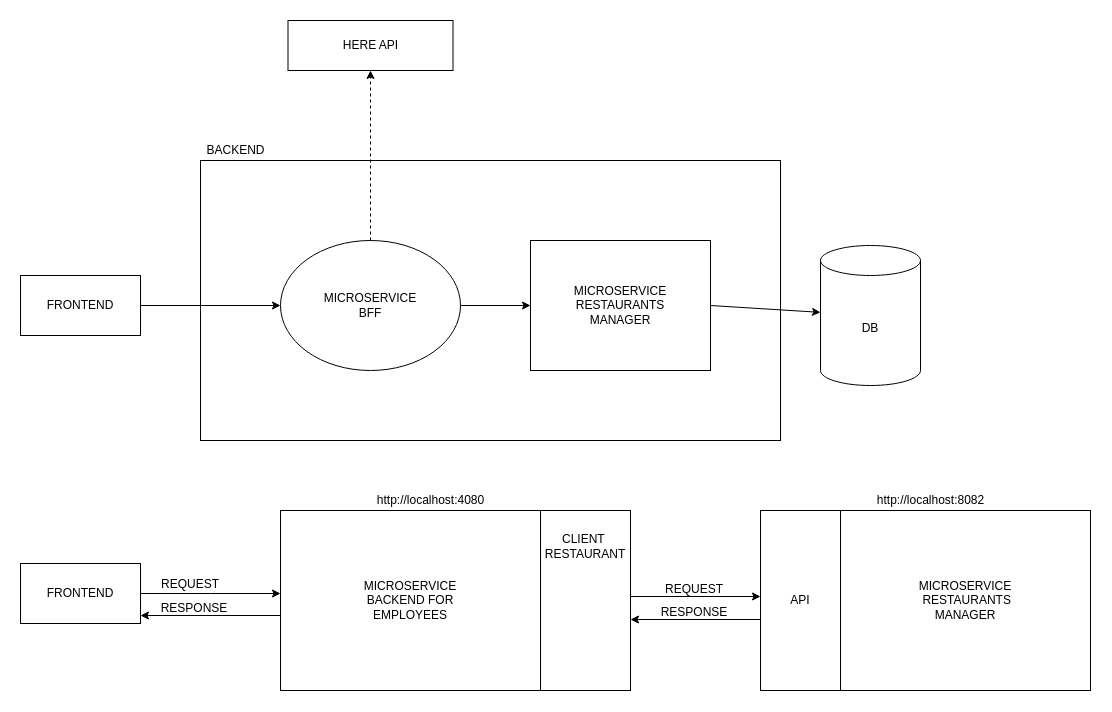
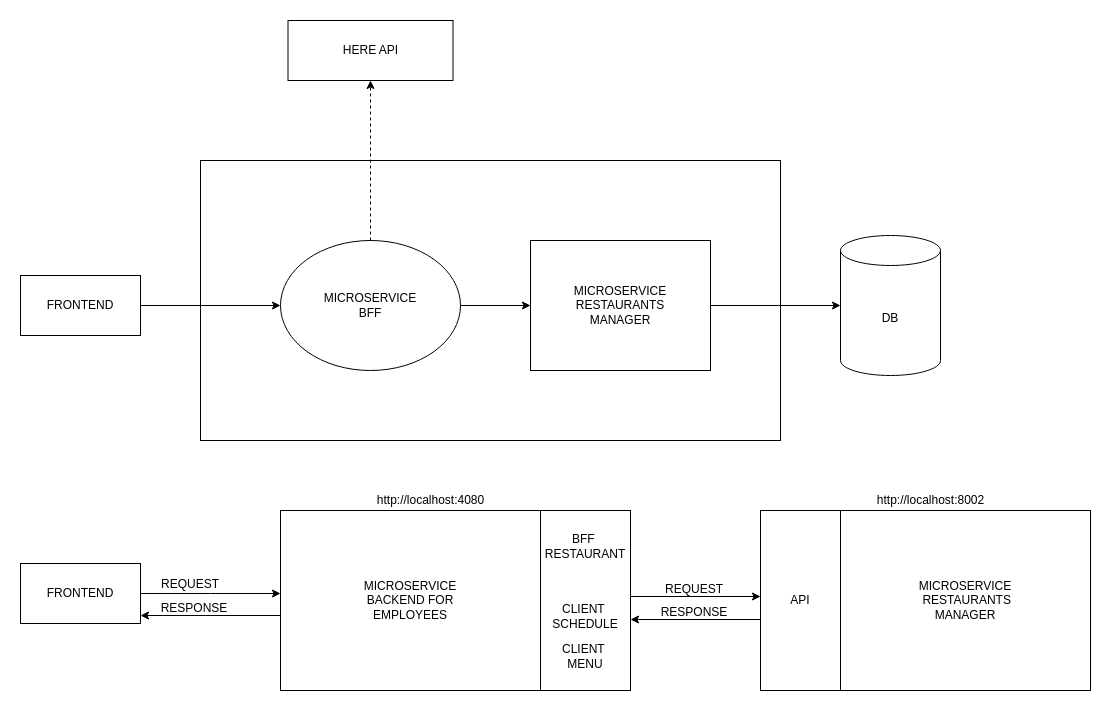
node "HERE API": size 165x50 -> 165x60
node "BACKEND": removed
node "DB": moved (871, 316) -> (891, 306)
node "http://localhost:8082": label "http://localhost:8082" -> "http://localhost:8002"
node "CLIENT RESTAURANT": label "CLIENT RESTAURANT" -> "BFF RESTAURANT"
node "CLIENT SCHEDULE": added
node "CLIENT MENU": added
